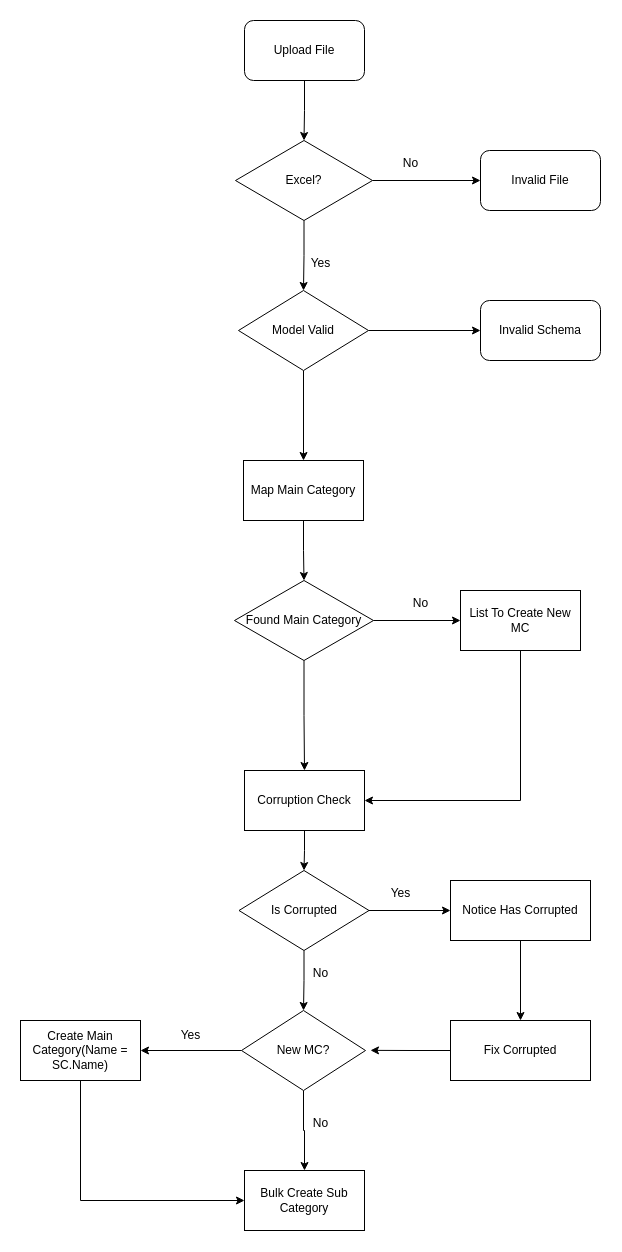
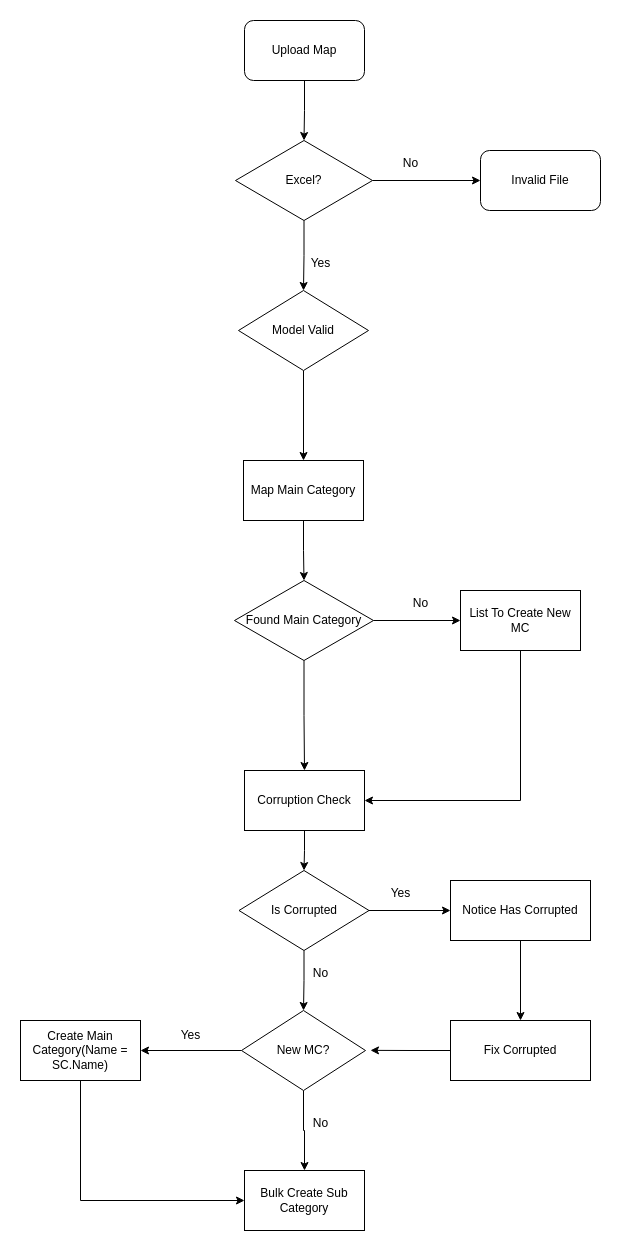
node "Upload File": label "Upload File" -> "Upload Map"
edge "Model Valid" -> "Invalid Schema": removed
node "Invalid Schema": removed
